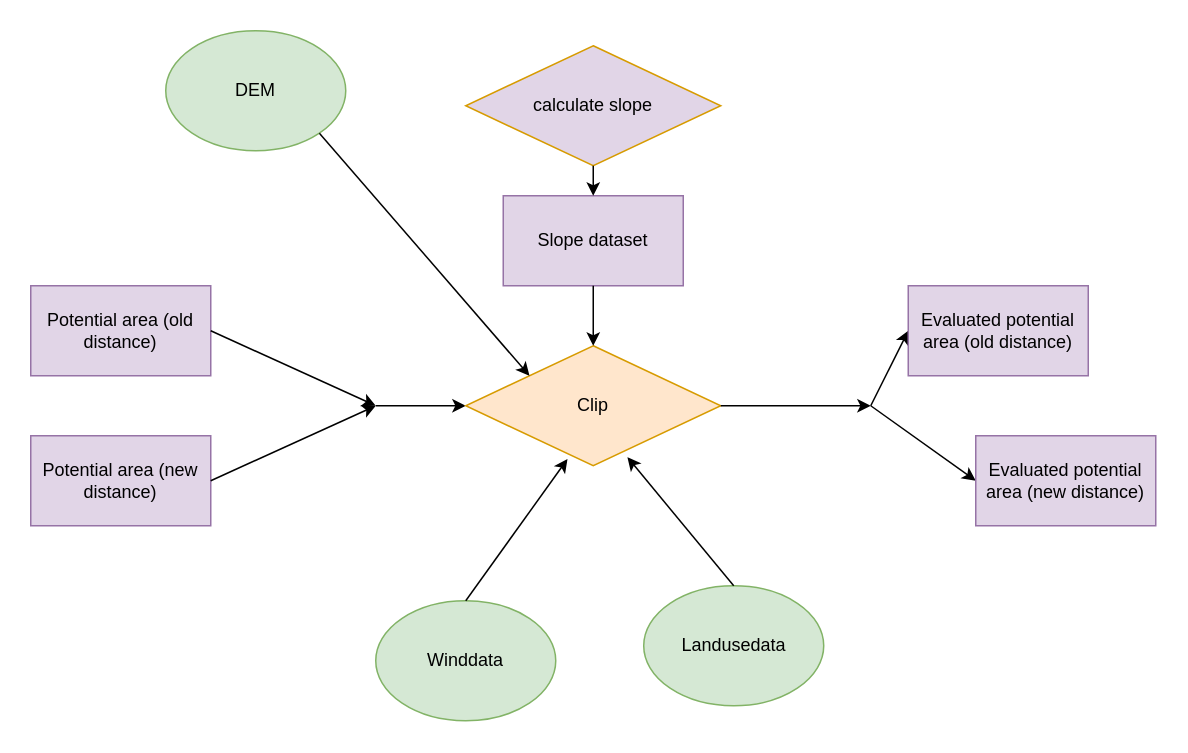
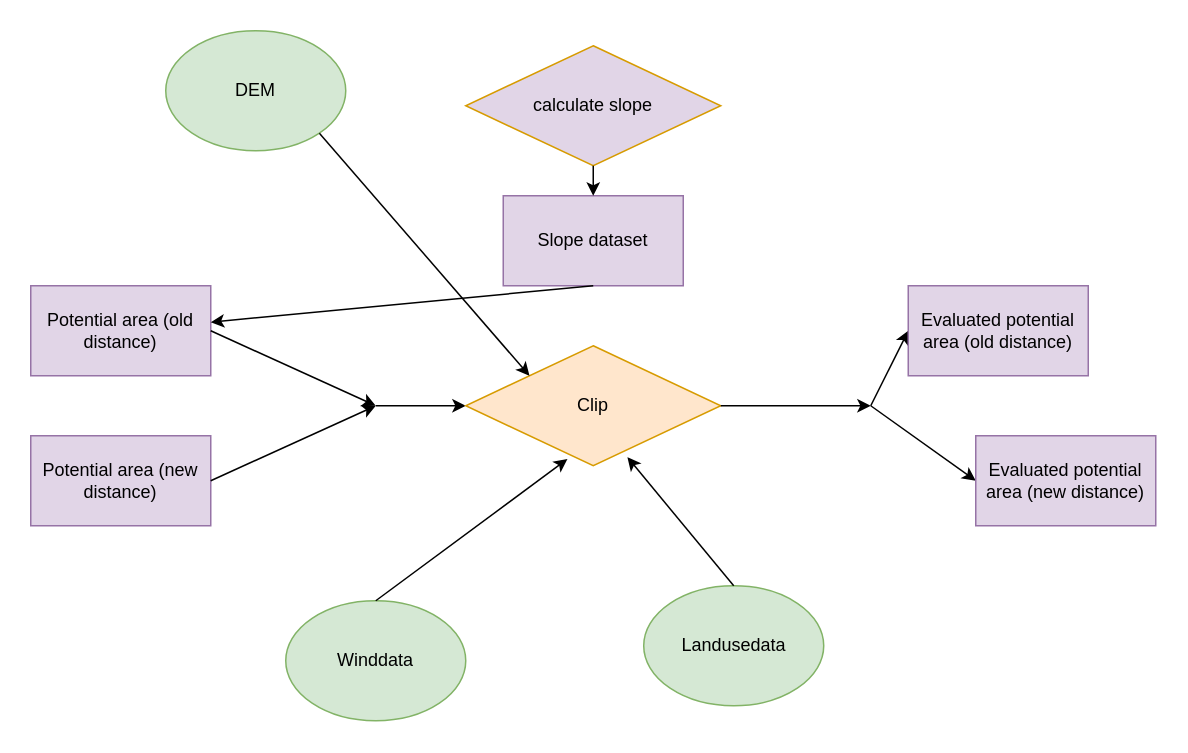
edge "Slope dataset" -> "Clip": now "Slope dataset" -> "Potential area (old distance)"
node "Winddata": moved (466, 661) -> (376, 661)
